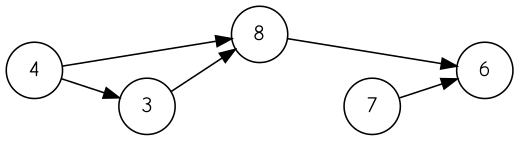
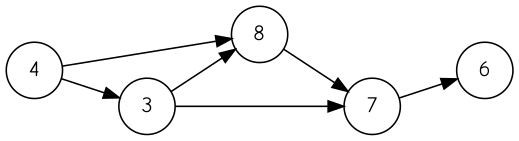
edge "8" -> "6": now "8" -> "7"
edge "3" -> "7": added
